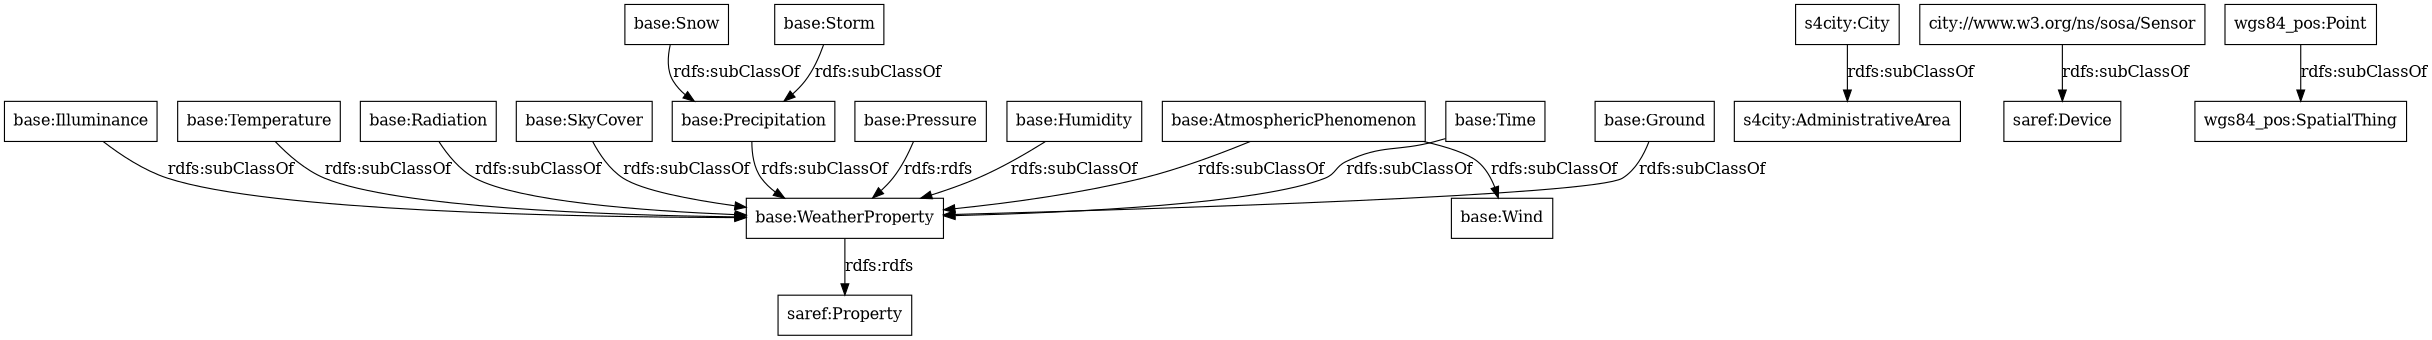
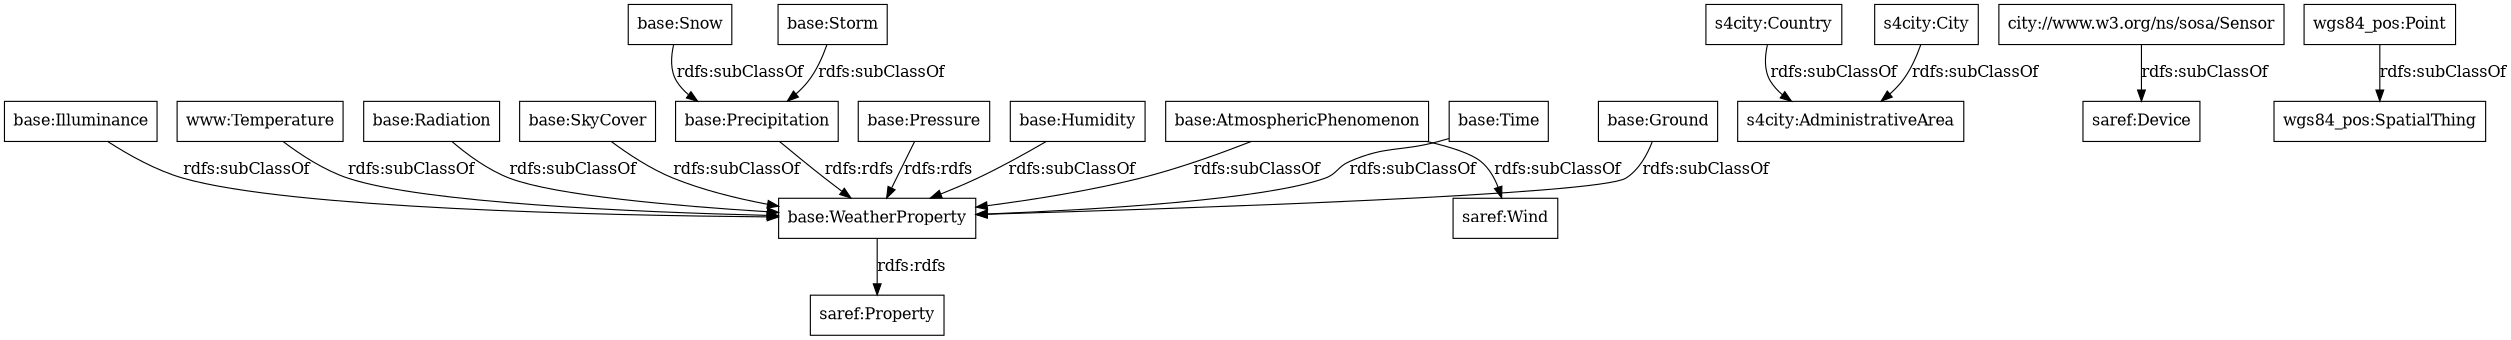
node "s4city:Country": added
node "base:Temperature": label "base:Temperature" -> "www:Temperature"
edge "base:Precipitation" -> "base:WeatherProperty": label "rdfs:subClassOf" -> "rdfs:rdfs"
node "base:Wind": label "base:Wind" -> "saref:Wind"
